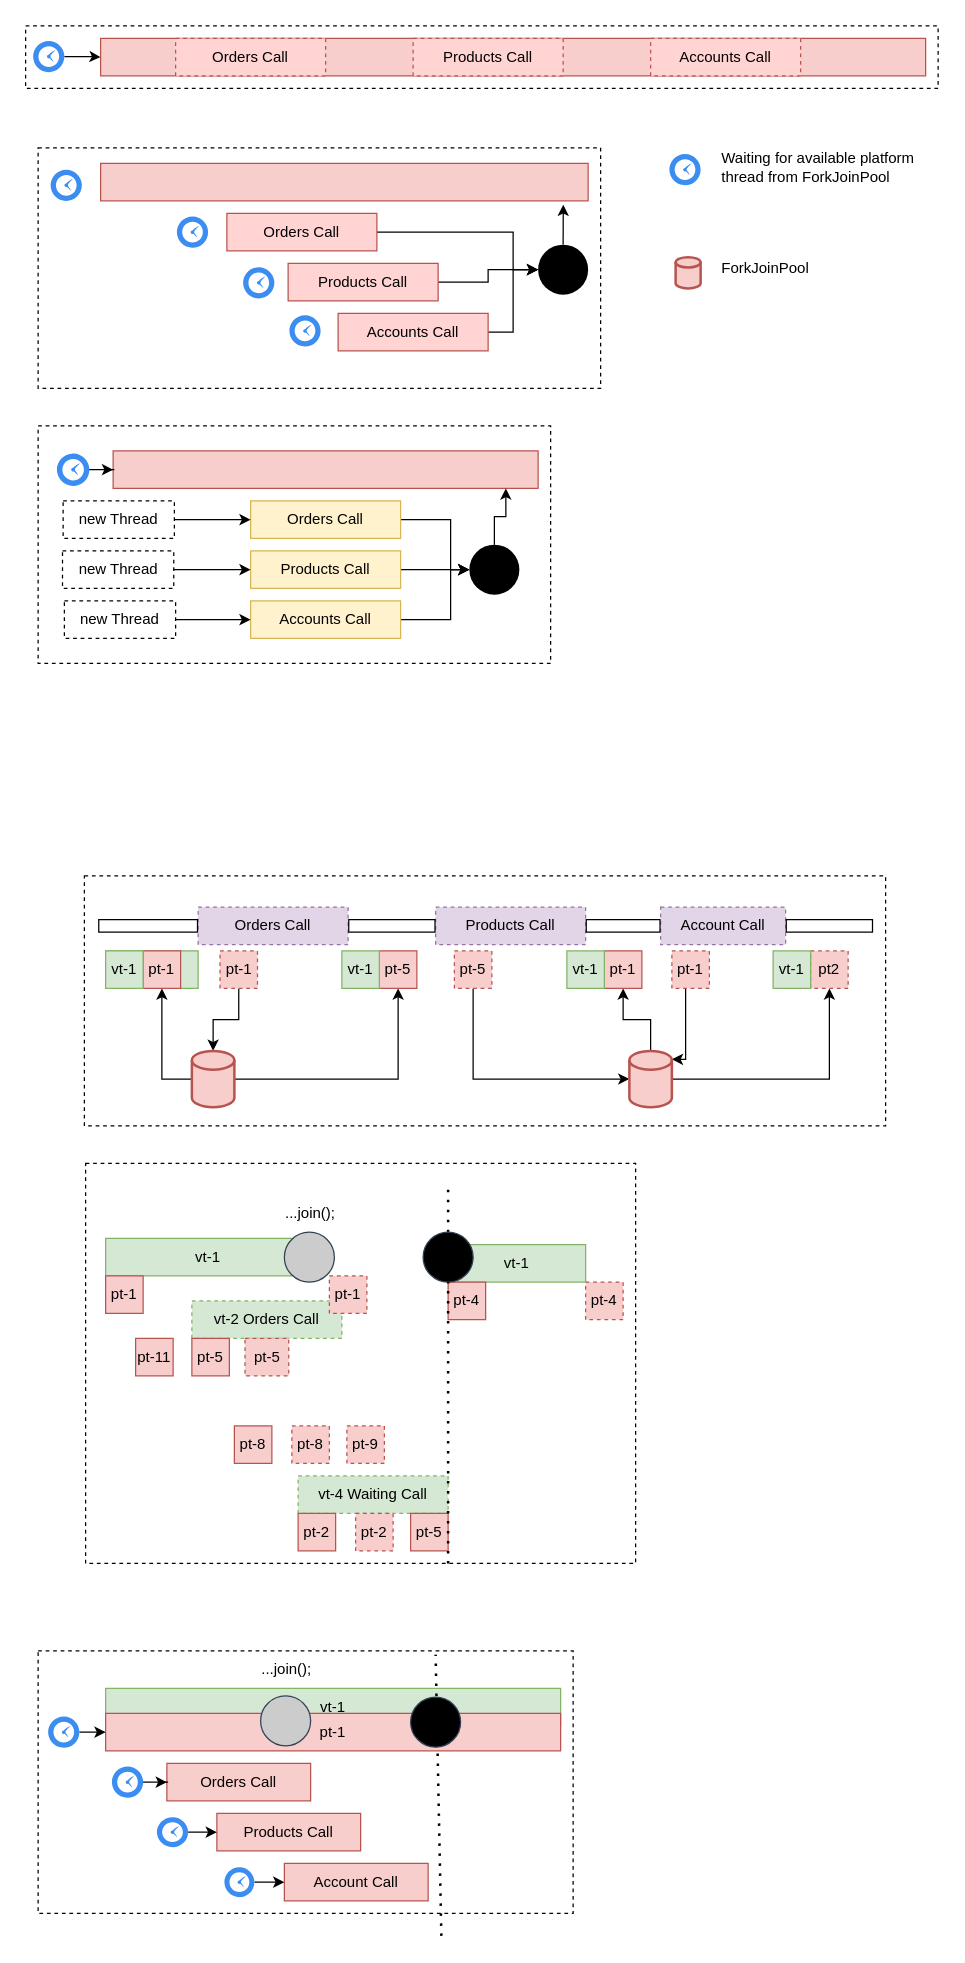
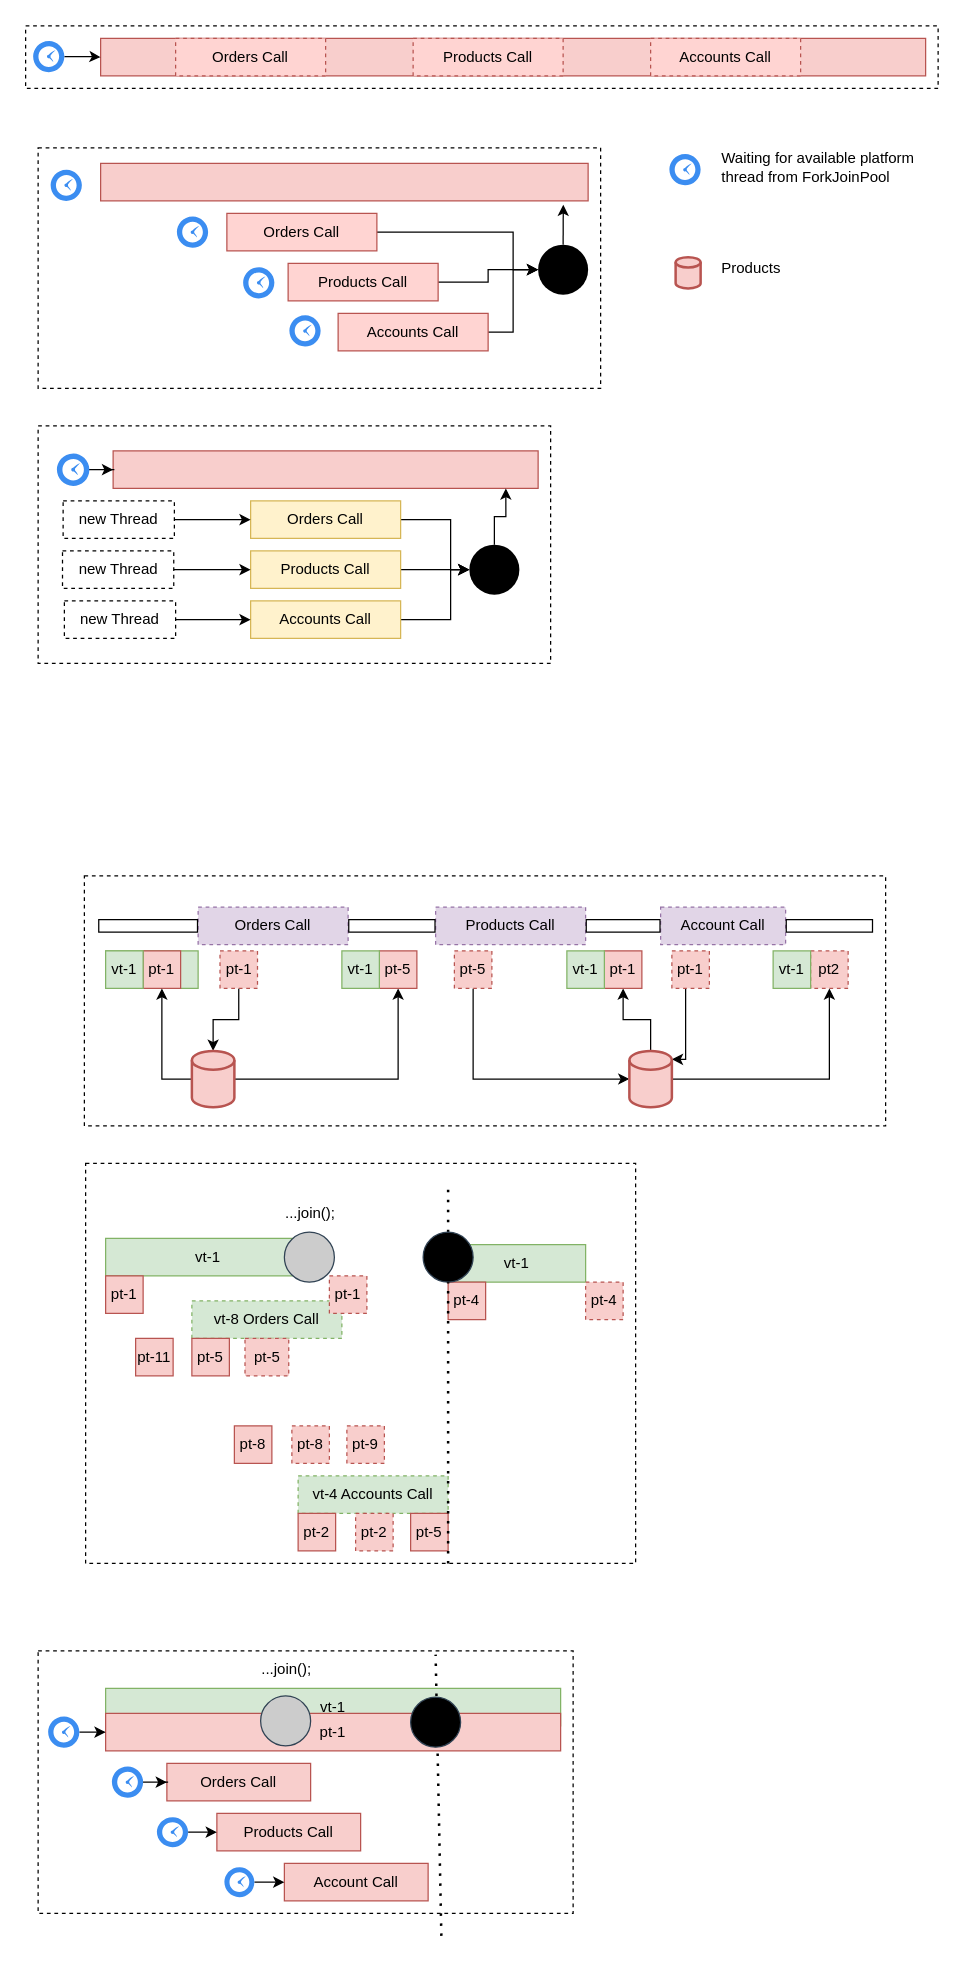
node "ForkJoinPool": label "ForkJoinPool" -> "Products"
node "vt-2 Orders Call": label "vt-2 Orders Call" -> "vt-8 Orders Call"
node "vt-4 Waiting Call": label "vt-4 Waiting Call" -> "vt-4 Accounts Call"
